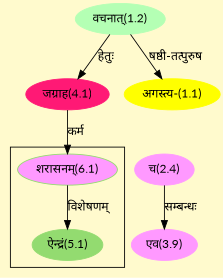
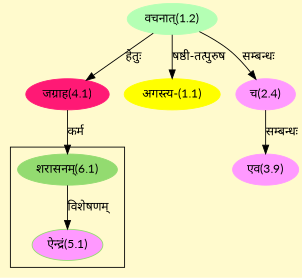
edge "वचनात्(1.2)" -> "च(2.4)": added, label "सम्बन्धः"
node "शरासनम्(6.1)": fillcolor #ff99ff -> #93db70
node "ऐन्द्रं(5.1)": fillcolor #93db70 -> #ff99ff
